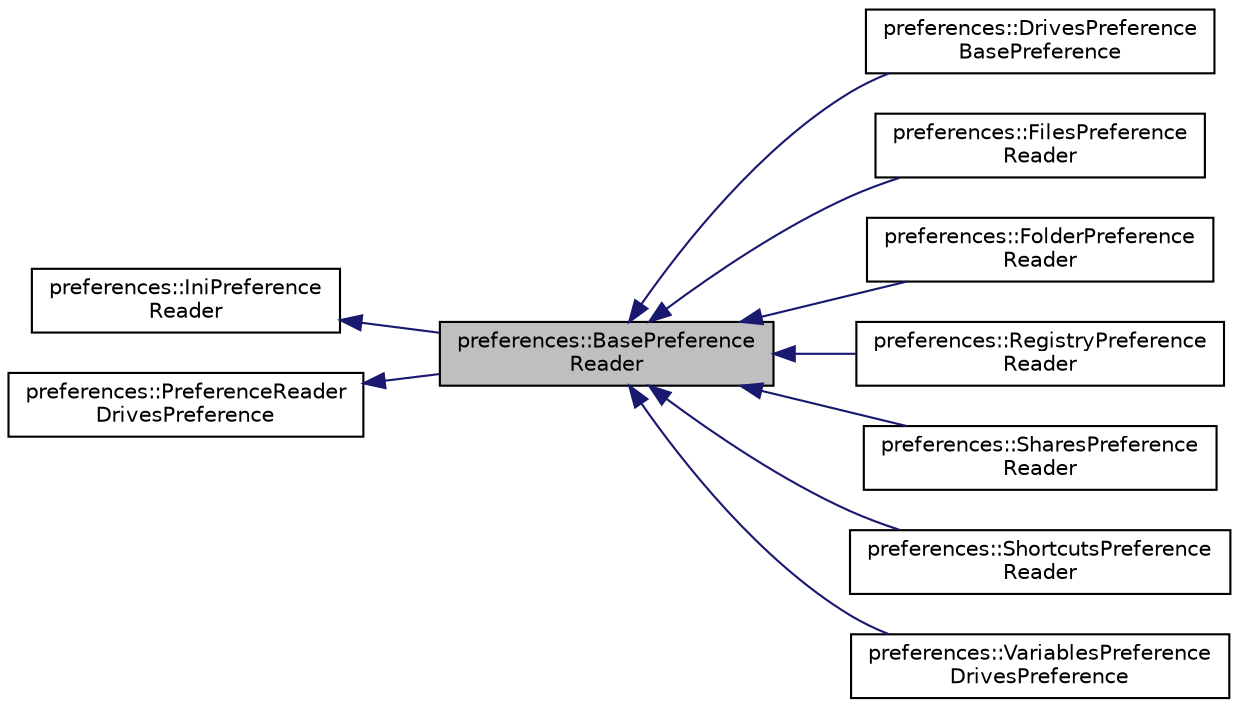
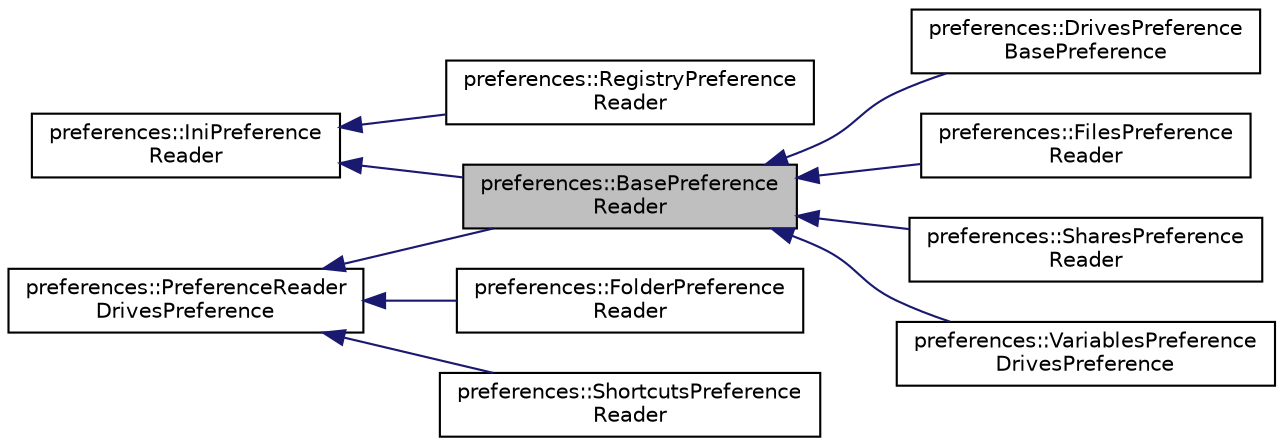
edge "preferences::FolderPreference Reader" -> "preferences::BasePreference Reader": now "preferences::FolderPreference Reader" -> "preferences::PreferenceReader DrivesPreference"
edge "preferences::RegistryPreference Reader" -> "preferences::BasePreference Reader": now "preferences::RegistryPreference Reader" -> "preferences::IniPreference Reader"
edge "preferences::ShortcutsPreference Reader" -> "preferences::BasePreference Reader": now "preferences::ShortcutsPreference Reader" -> "preferences::PreferenceReader DrivesPreference"
